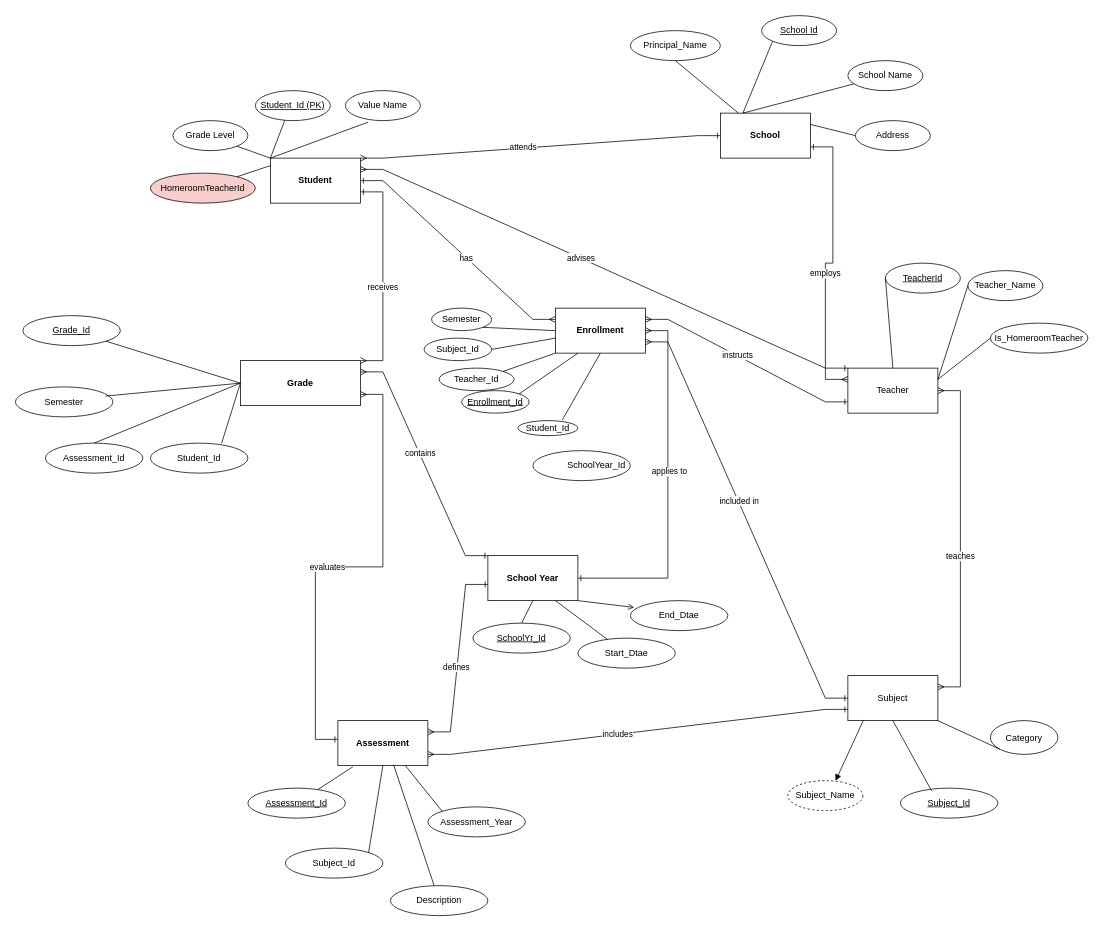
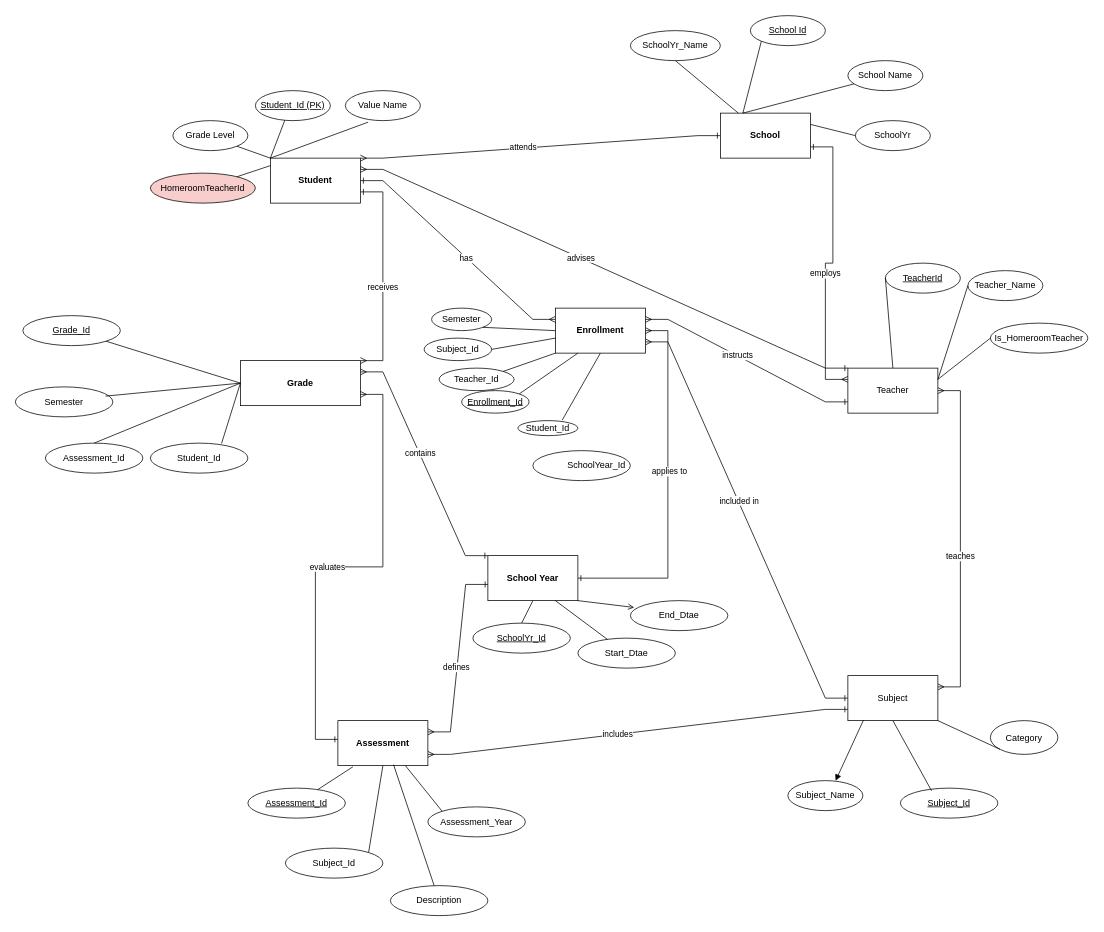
node "School Id": moved (799, 30) -> (788, 30)
node "Principal_Name": label "Principal_Name" -> "SchoolYr_Name"
node "Address": label "Address" -> "SchoolYr"
node "Subject_Name": style dashed -> solid
